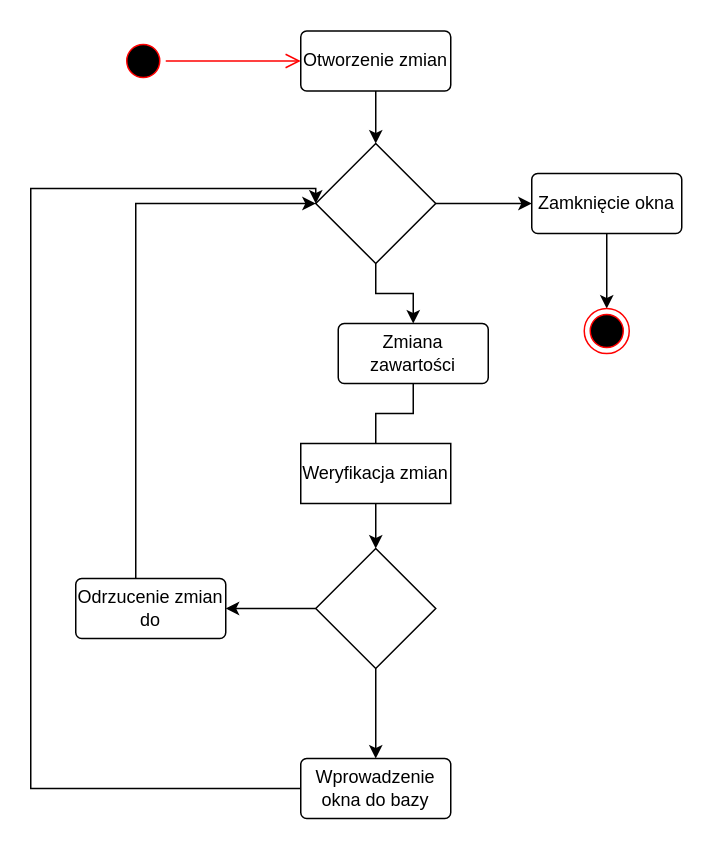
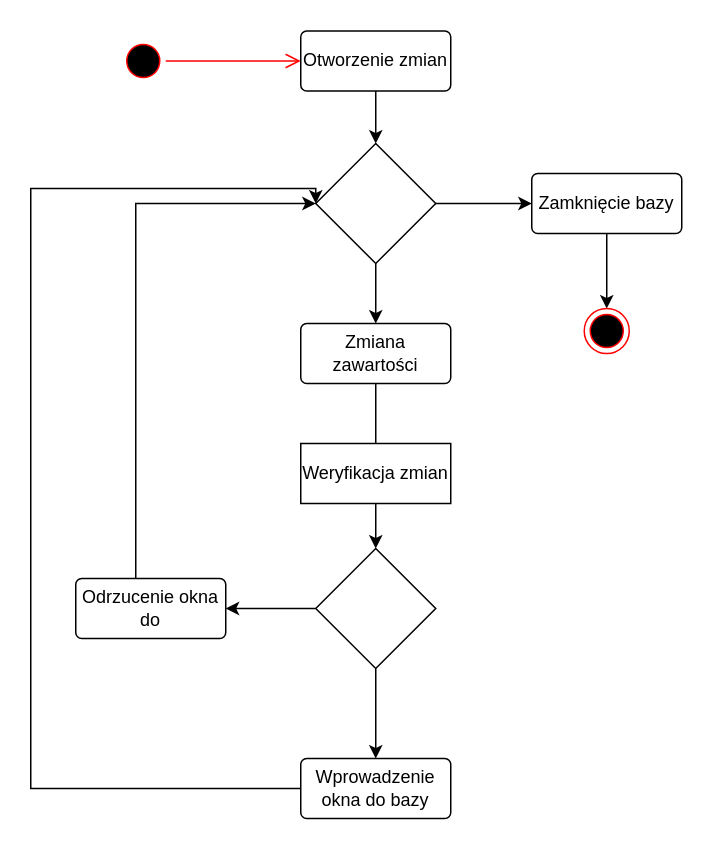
node "Zamknięcie okna": label "Zamknięcie okna" -> "Zamknięcie bazy"
node "Zmiana zawartości": moved (413, 353) -> (376, 353)
node "Odrzucenie zmian do": label "Odrzucenie zmian do" -> "Odrzucenie okna do"
